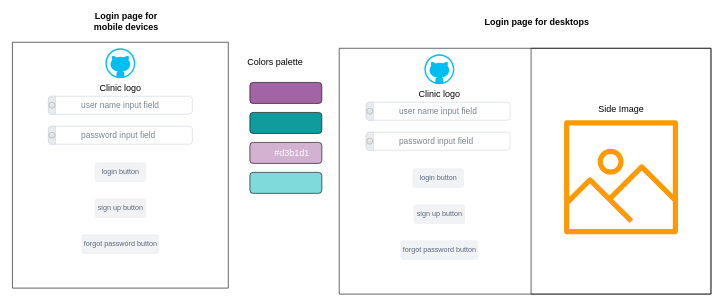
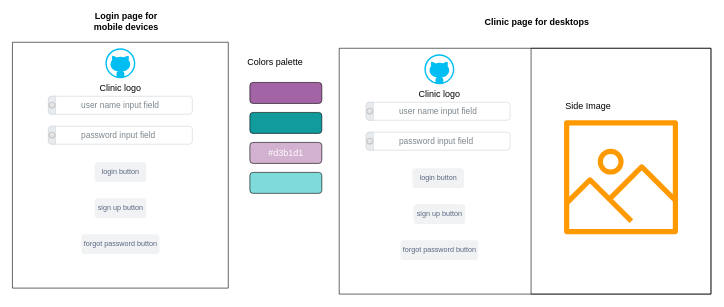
node "Login page for desktops": label "Login page for desktops" -> "Clinic page for desktops"
node "Side Image": moved (621, 108) -> (588, 105)
node "#d3b1d1": moved (292, 153) -> (286, 153)
